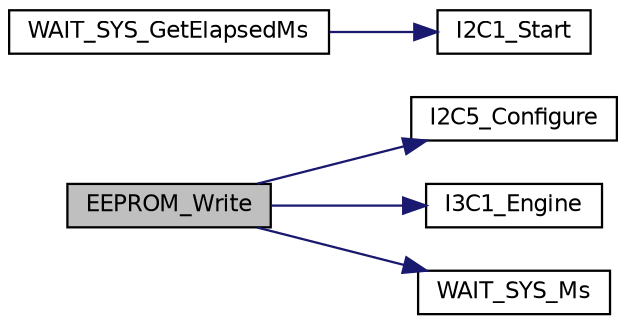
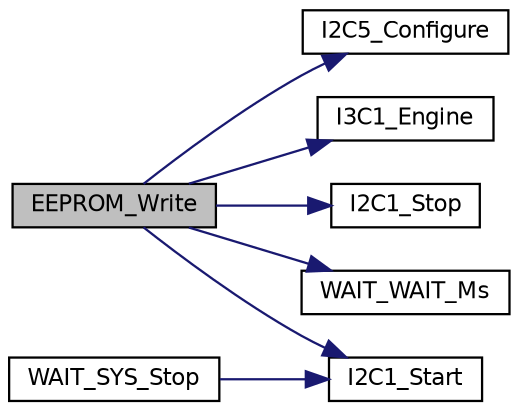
node "WAIT_SYS_GetElapsedMs": label "WAIT_SYS_GetElapsedMs" -> "WAIT_SYS_Stop"
node "I2C1_Stop": added
edge "EEPROM_Write" -> "I2C1_Start": added
node "WAIT_SYS_Ms": label "WAIT_SYS_Ms" -> "WAIT_WAIT_Ms"
